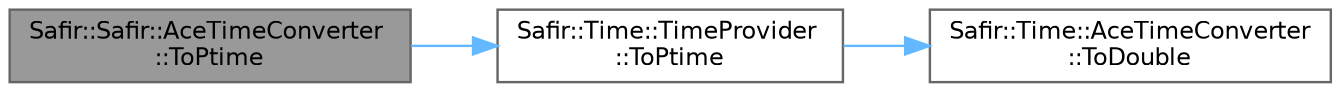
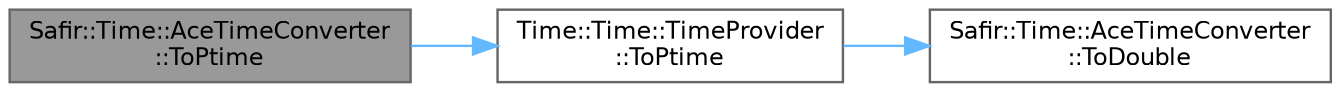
node "Safir::Safir::AceTimeConverter ::ToPtime": label "Safir::Safir::AceTimeConverter ::ToPtime" -> "Safir::Time::AceTimeConverter ::ToPtime"
node "Safir::Time::TimeProvider ::ToPtime": label "Safir::Time::TimeProvider ::ToPtime" -> "Time::Time::TimeProvider ::ToPtime"
